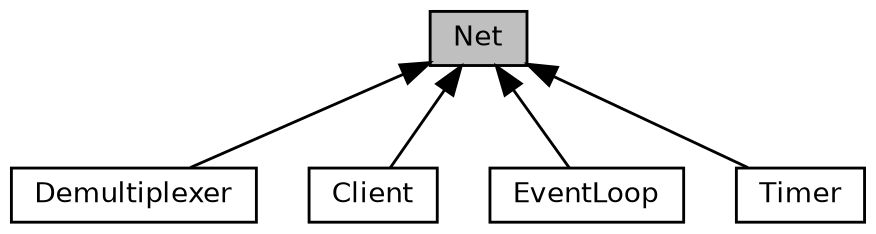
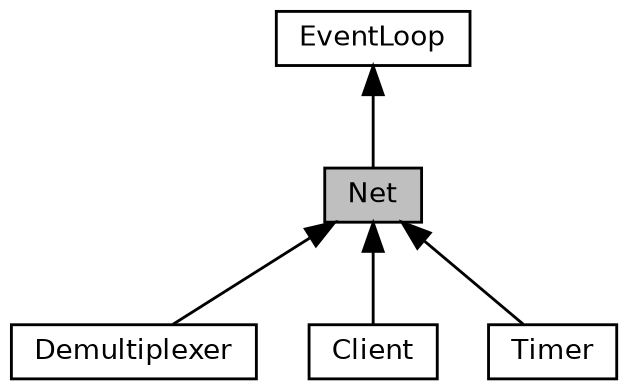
edge "EventLoop" -> "Net": reversed
